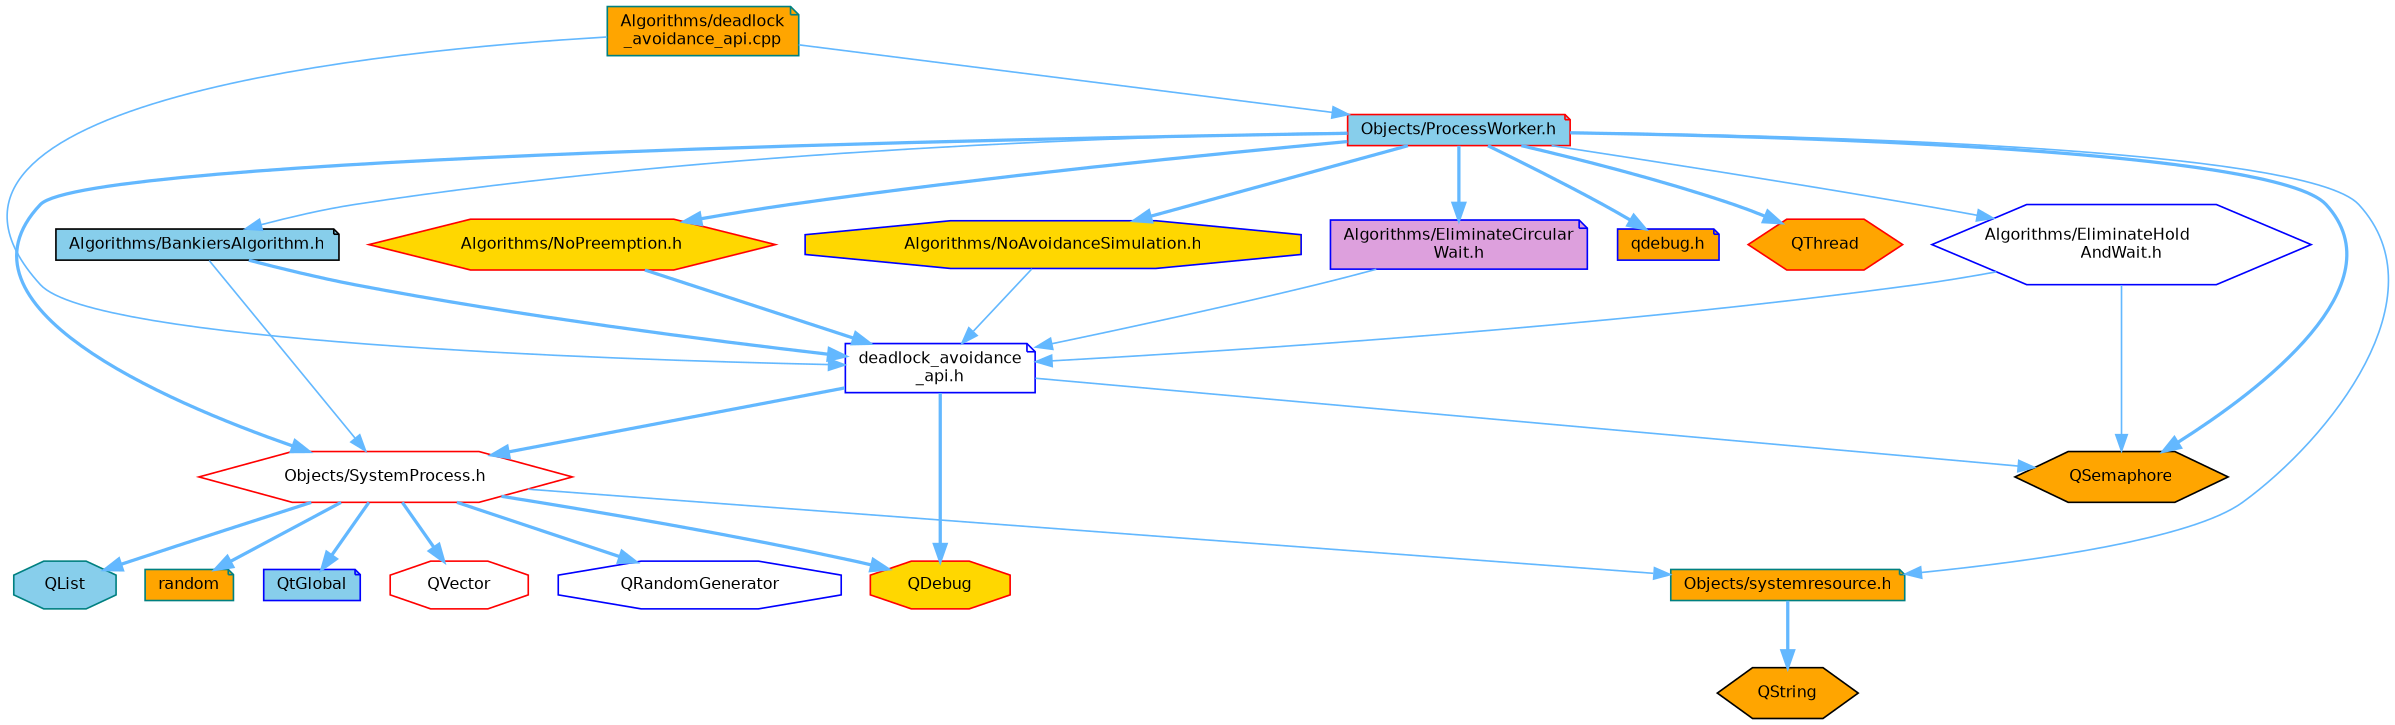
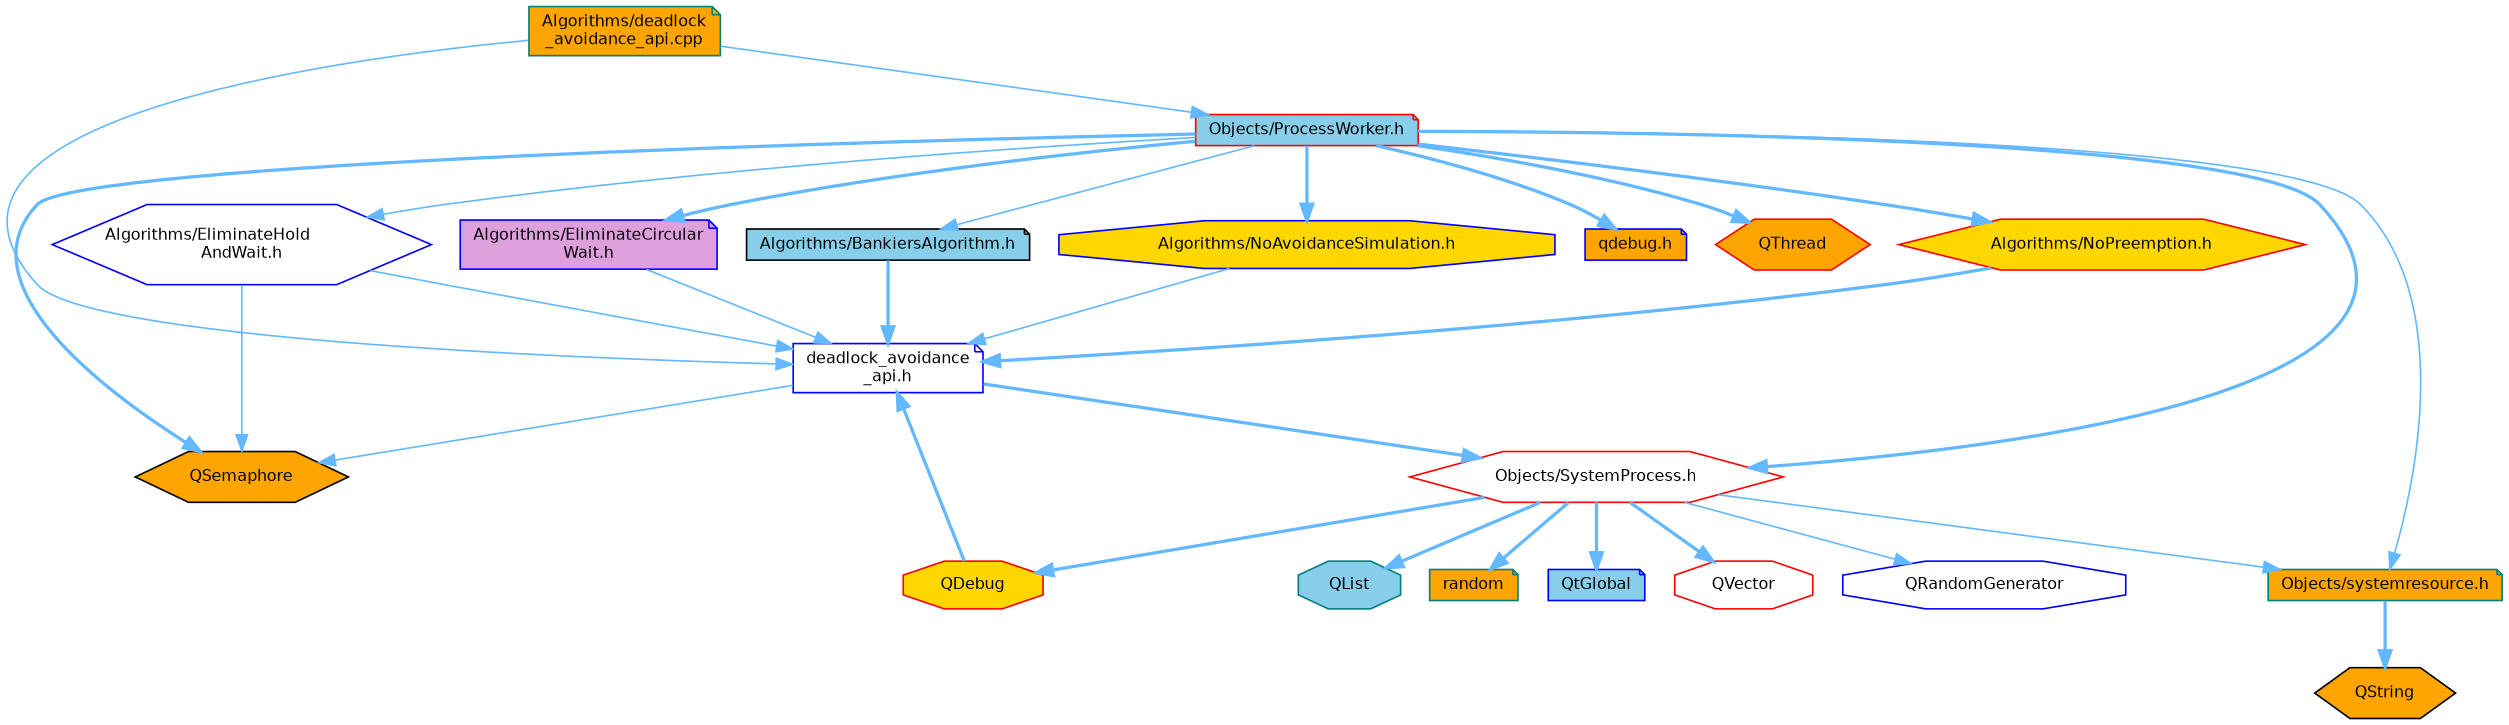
edge "Algorithms/BankiersAlgorithm.h" -> "Objects/SystemProcess.h": removed
edge "deadlock_avoidance _api.h" -> "QDebug": reversed
edge "Objects/SystemProcess.h" -> "QRandomGenerator": style bold -> solid
